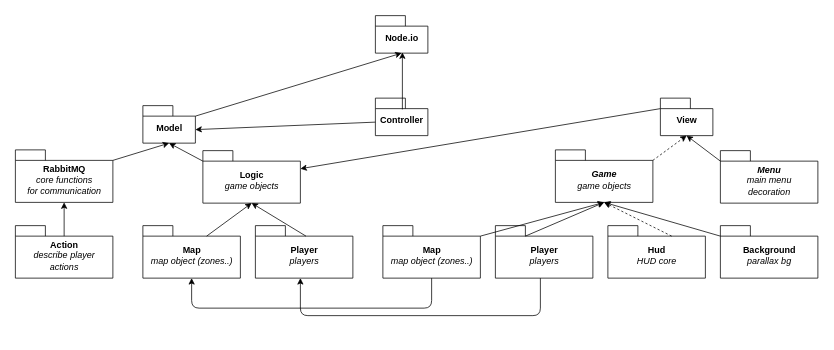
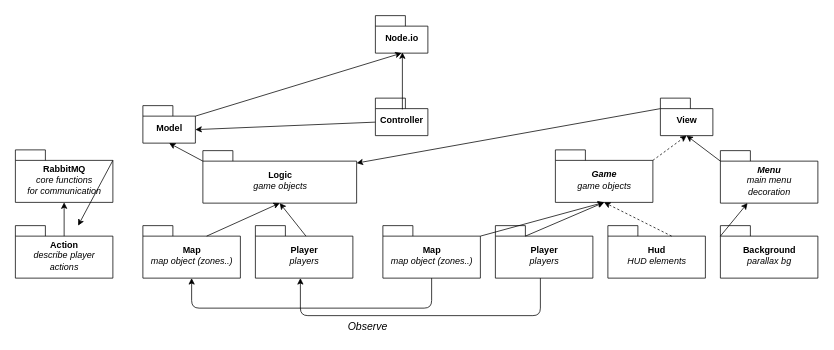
edge "RabbitMQ core functions for communication" -> "Model": now "RabbitMQ core functions for communication" -> "Action describe player actions"
node "Logic game objects": size 98x53 -> 154x53
edge "Background parallax bg" -> "Game game objects": now "Background parallax bg" -> "Menu main menu decoration"
node "Hud HUD core": label "Hud HUD core" -> "Hud HUD elements"
node "Observe": added
